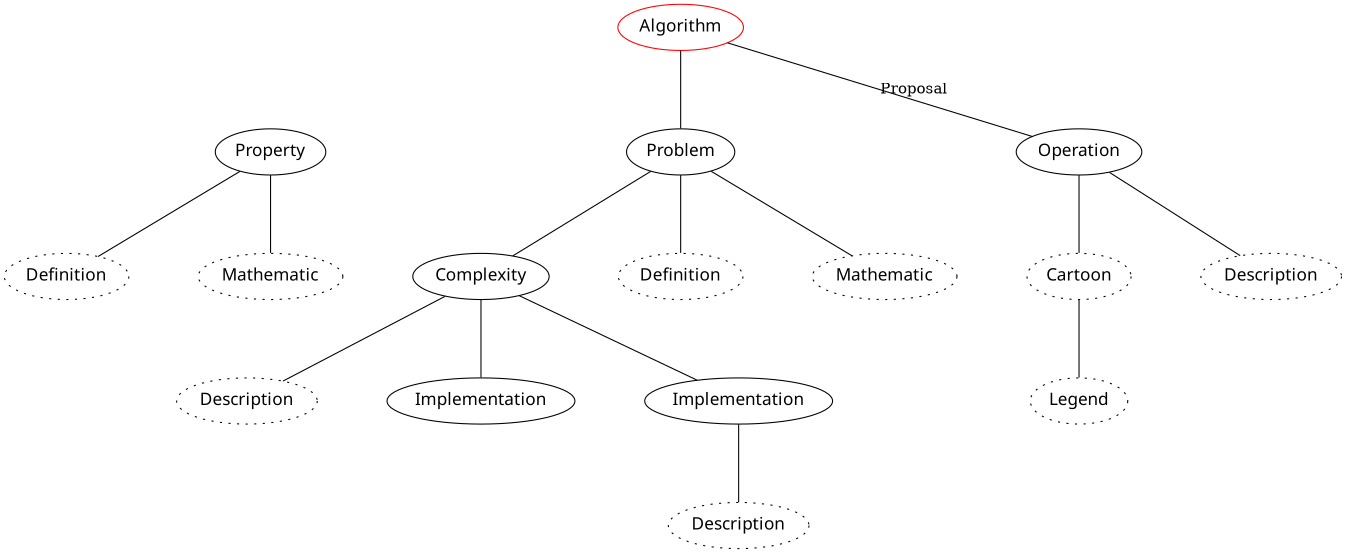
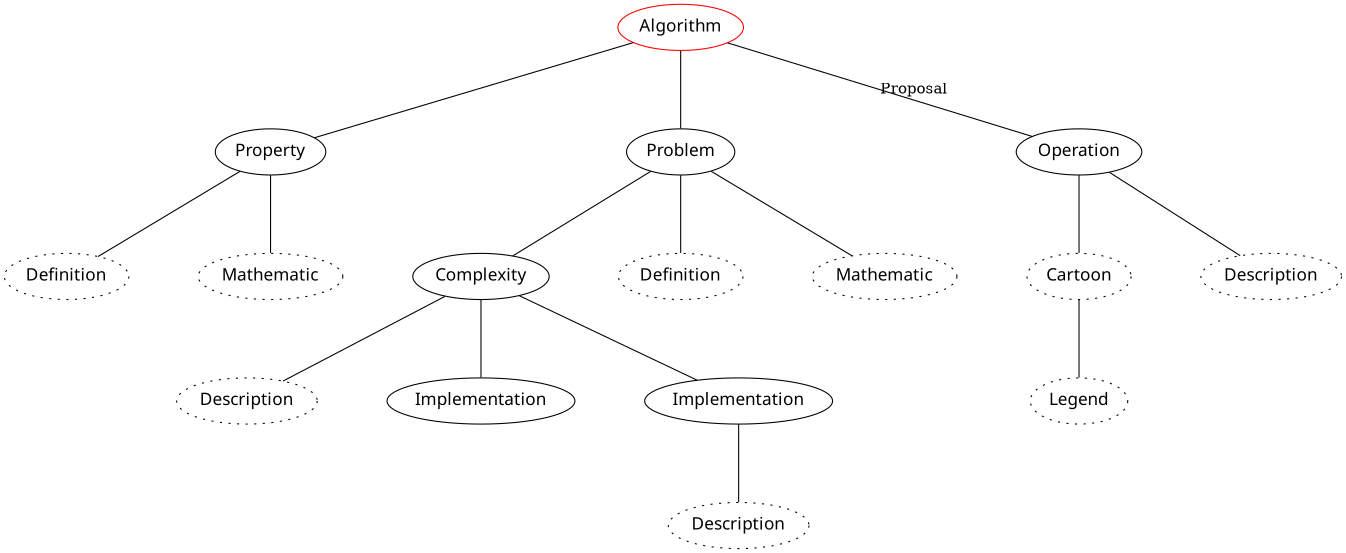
edge "Algorithm" -- "Property": added
